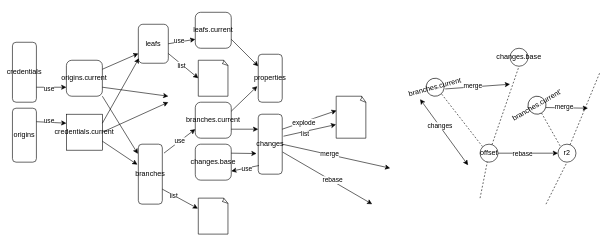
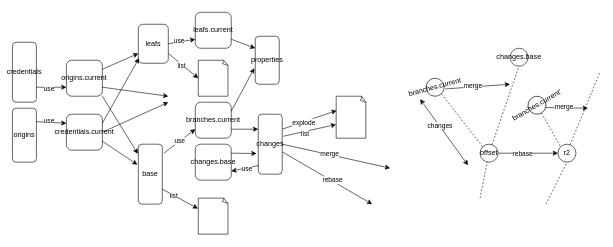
node "properties": moved (270, 78) -> (267, 60)
node "credentials.current": shape rectangle -> rounded rectangle
node "branches": label "branches" -> "base"
